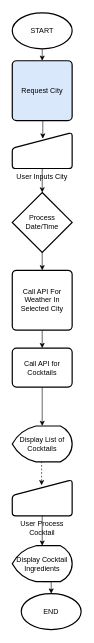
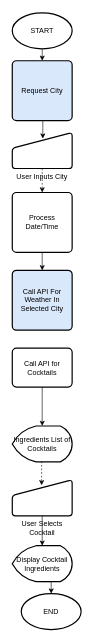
edge "User Inputs City" -> "Process Date/Time": style solid -> dashed
node "Process Date/Time": shape diamond -> rounded rectangle
node "Call API For Weather In Selected City": fillcolor #ffffff -> #dae8fc
edge "Call API For Weather In Selected City" -> "Call API for Cocktails": removed
node "Display List of Cocktails": label "Display List of Cocktails" -> "Ingredients List of Cocktails"
node "User Process Cocktail": label "User Process Cocktail" -> "User Selects Cocktail"
